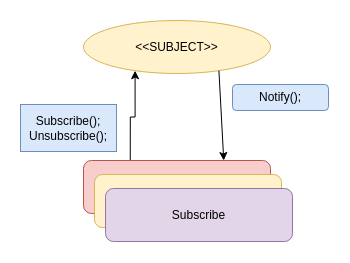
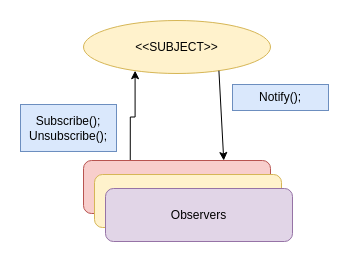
node "Notify();": shape rounded rectangle -> rectangle
node "Subscribe": label "Subscribe" -> "Observers"
